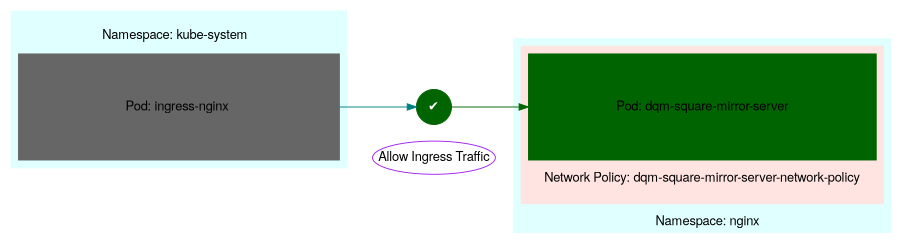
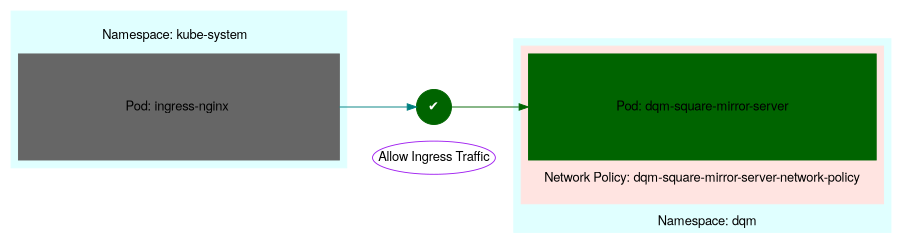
cluster "   Namespace: nginx": label "   Namespace: nginx" -> "   Namespace: dqm"
